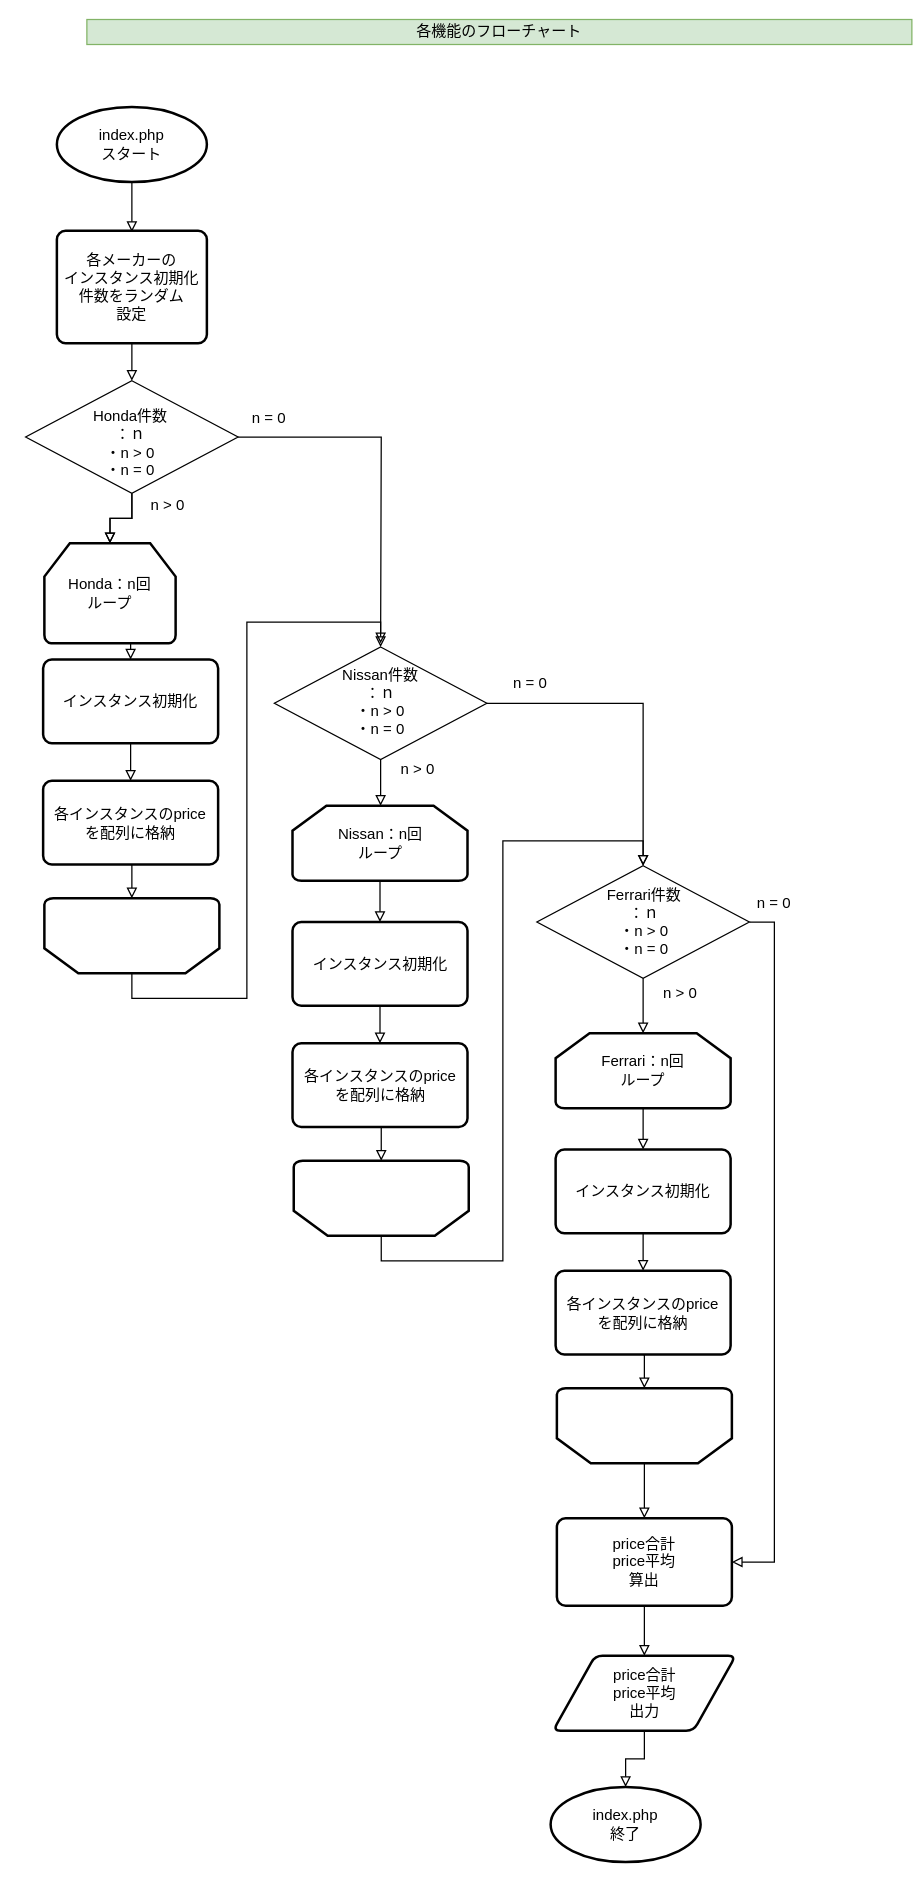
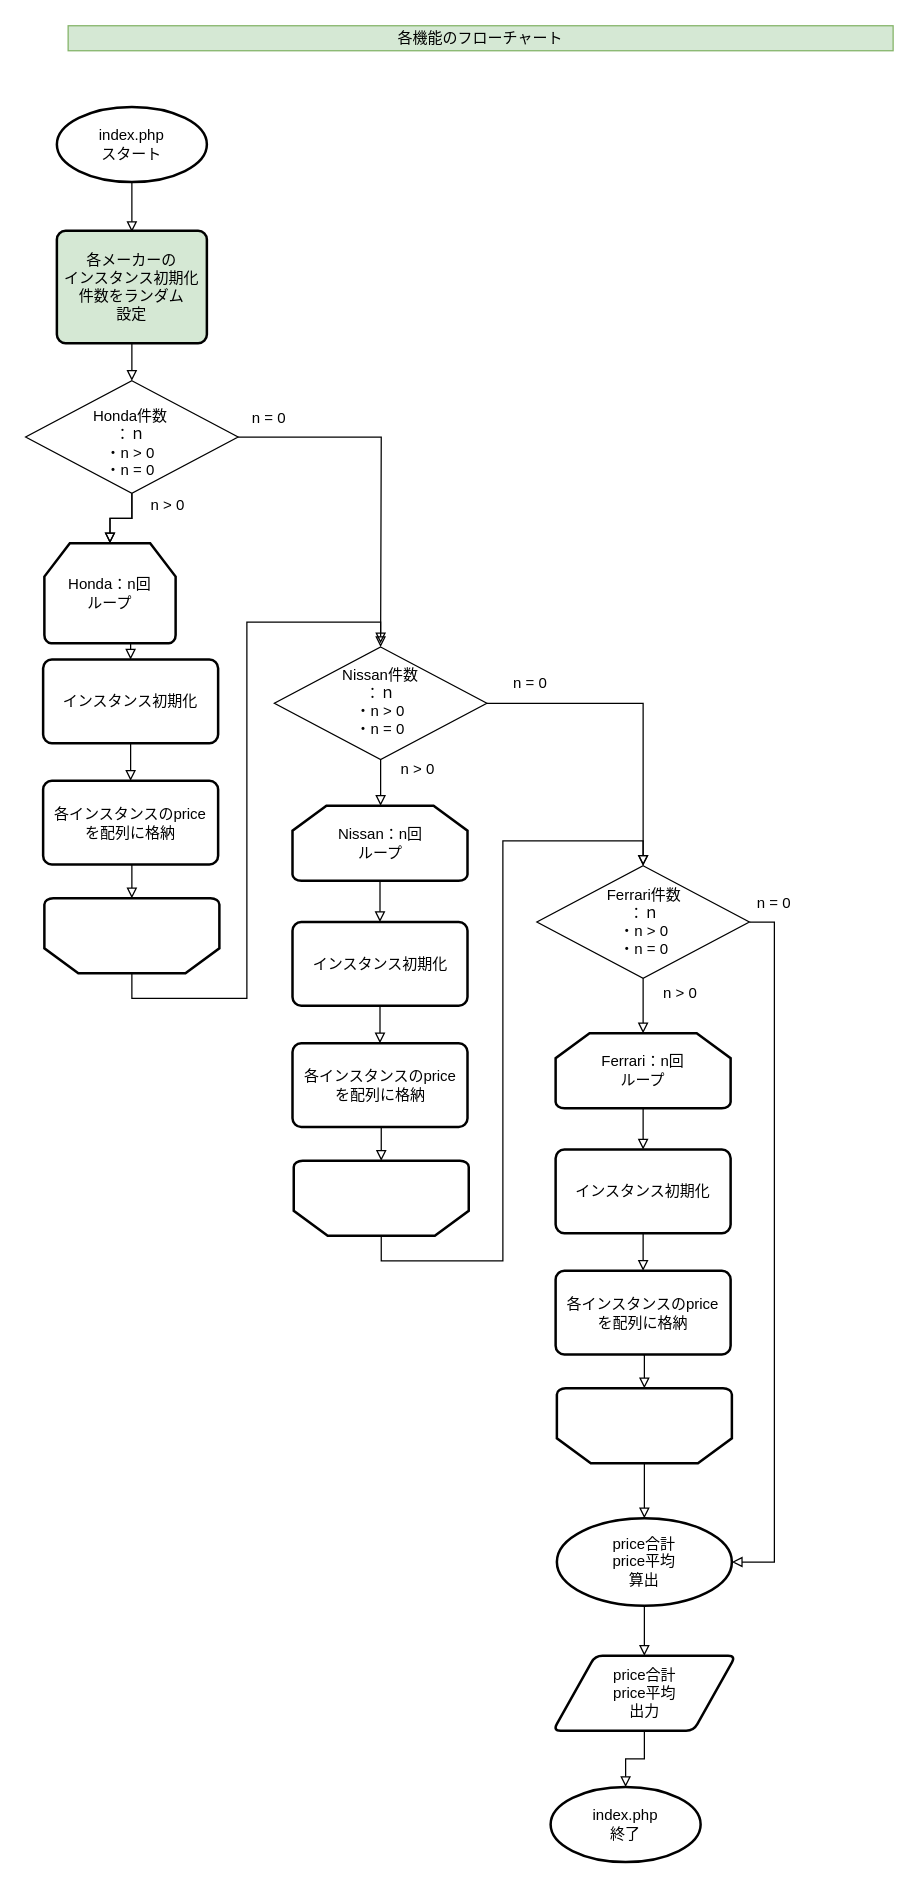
node "各機能のフローチャート": moved (499, 32) -> (481, 38)
node "各メーカーの インスタンス初期化 件数をランダム 設定": fillcolor #ffffff -> #d5e8d4
node "price合計 price平均 算出": shape rounded rectangle -> ellipse
